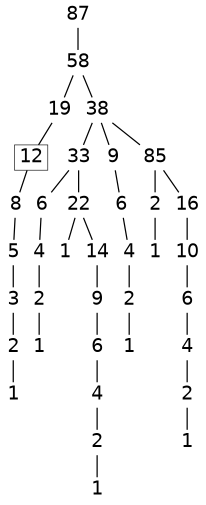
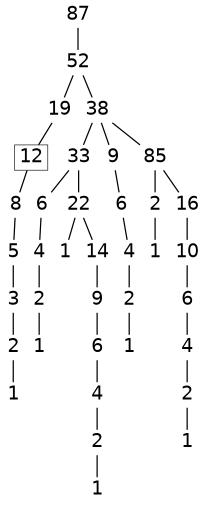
node "58": label "58" -> "52"
